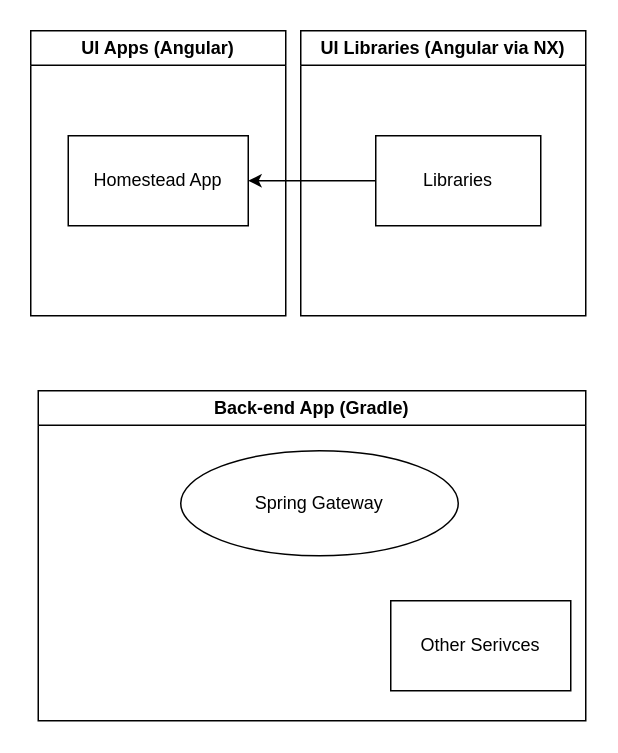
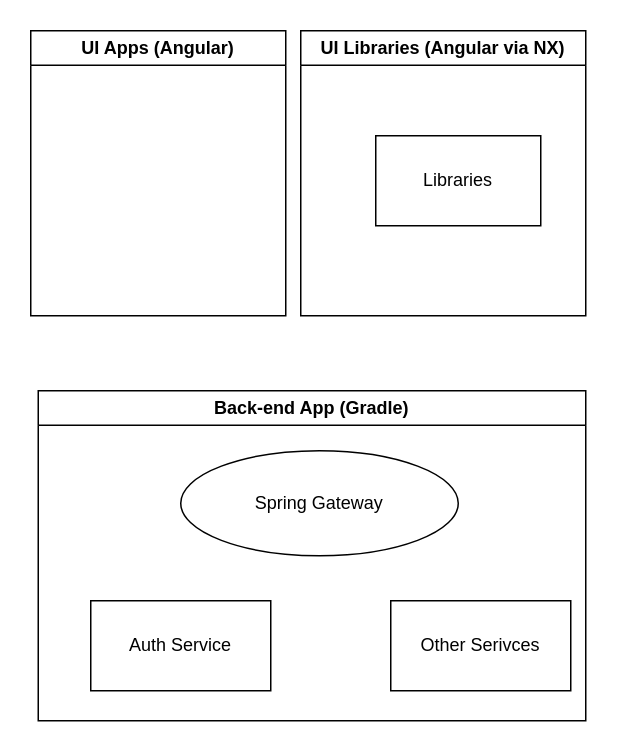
node "Homestead App": removed
edge "Libraries" -> "Homestead App": removed
node "Auth Service": added
